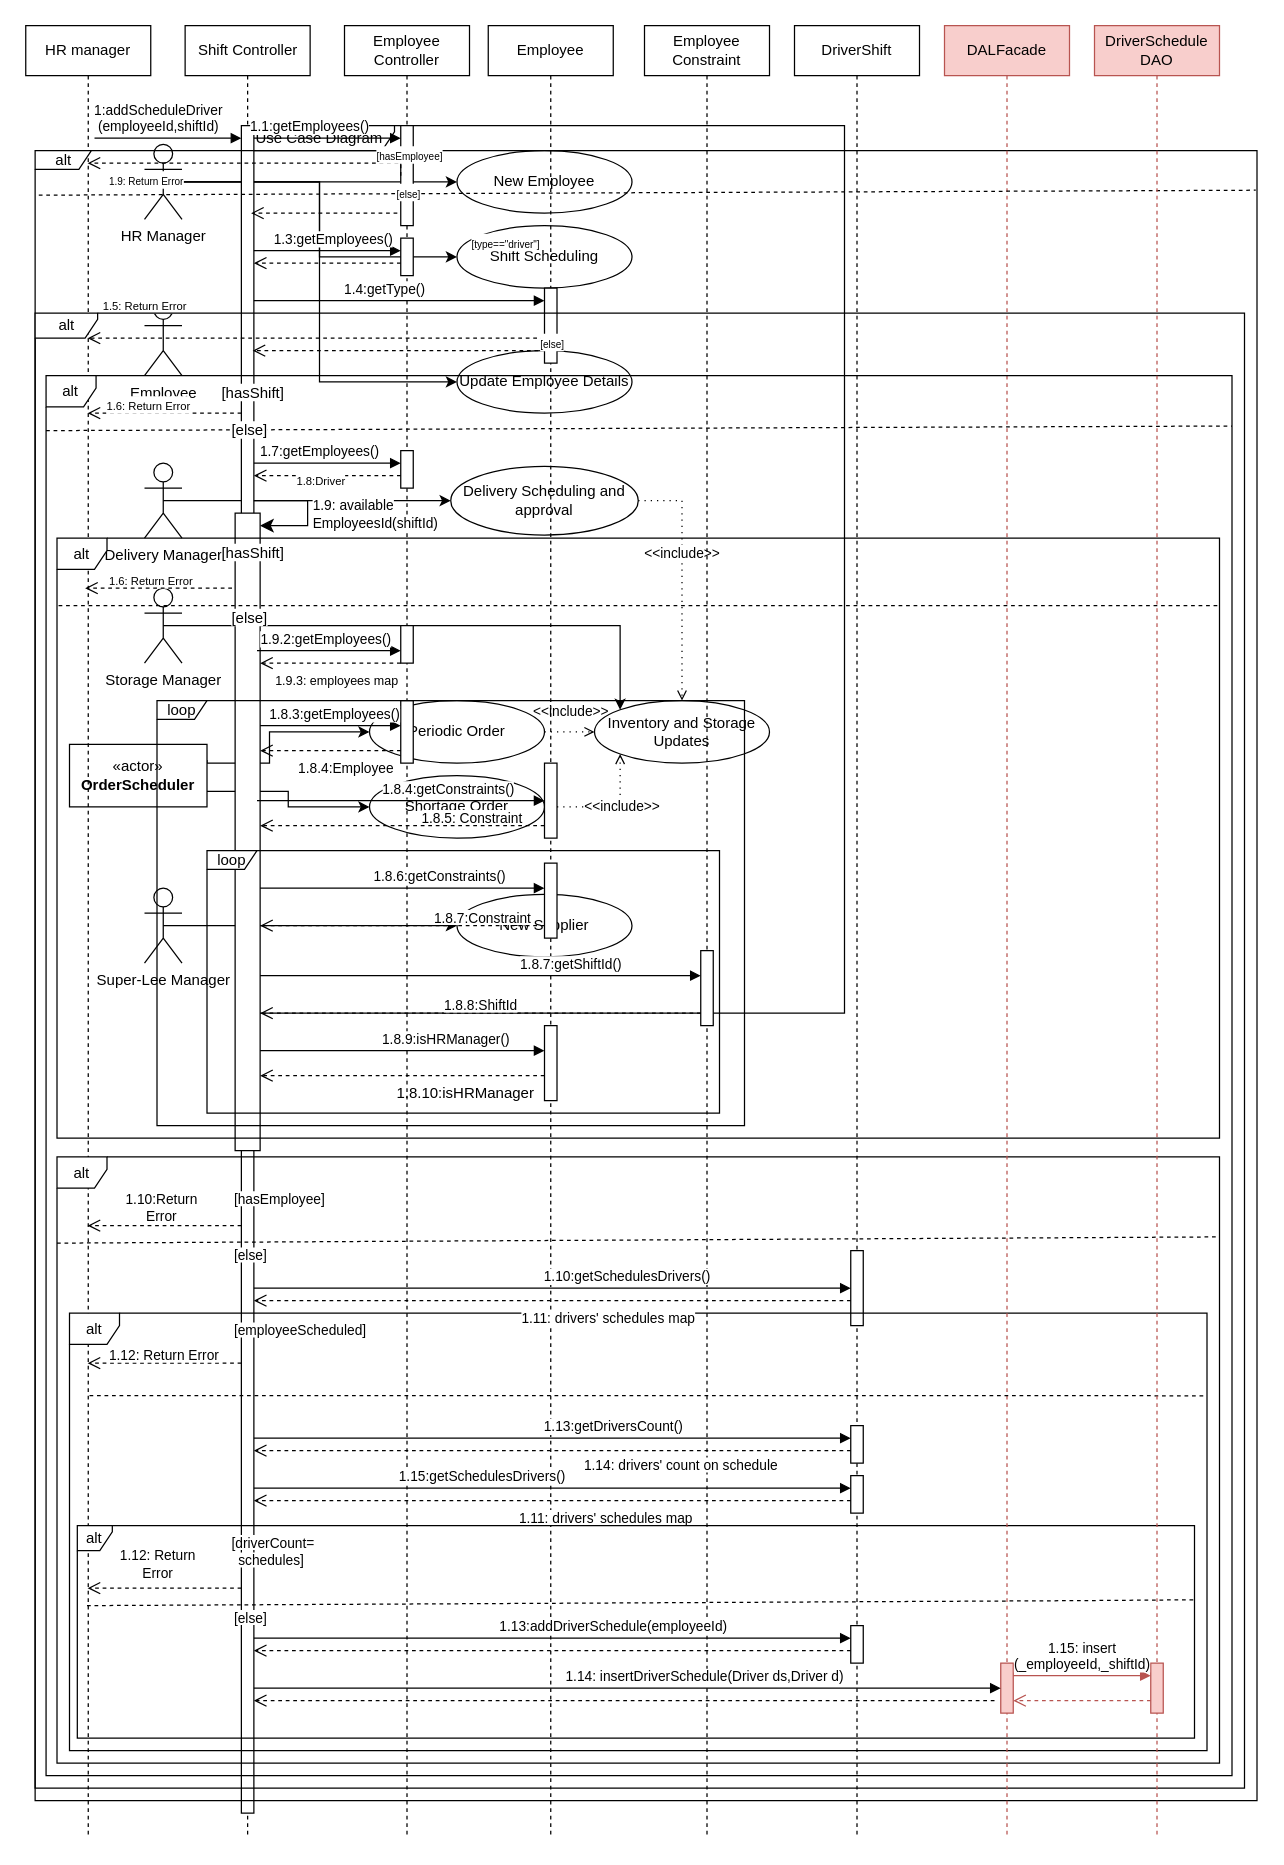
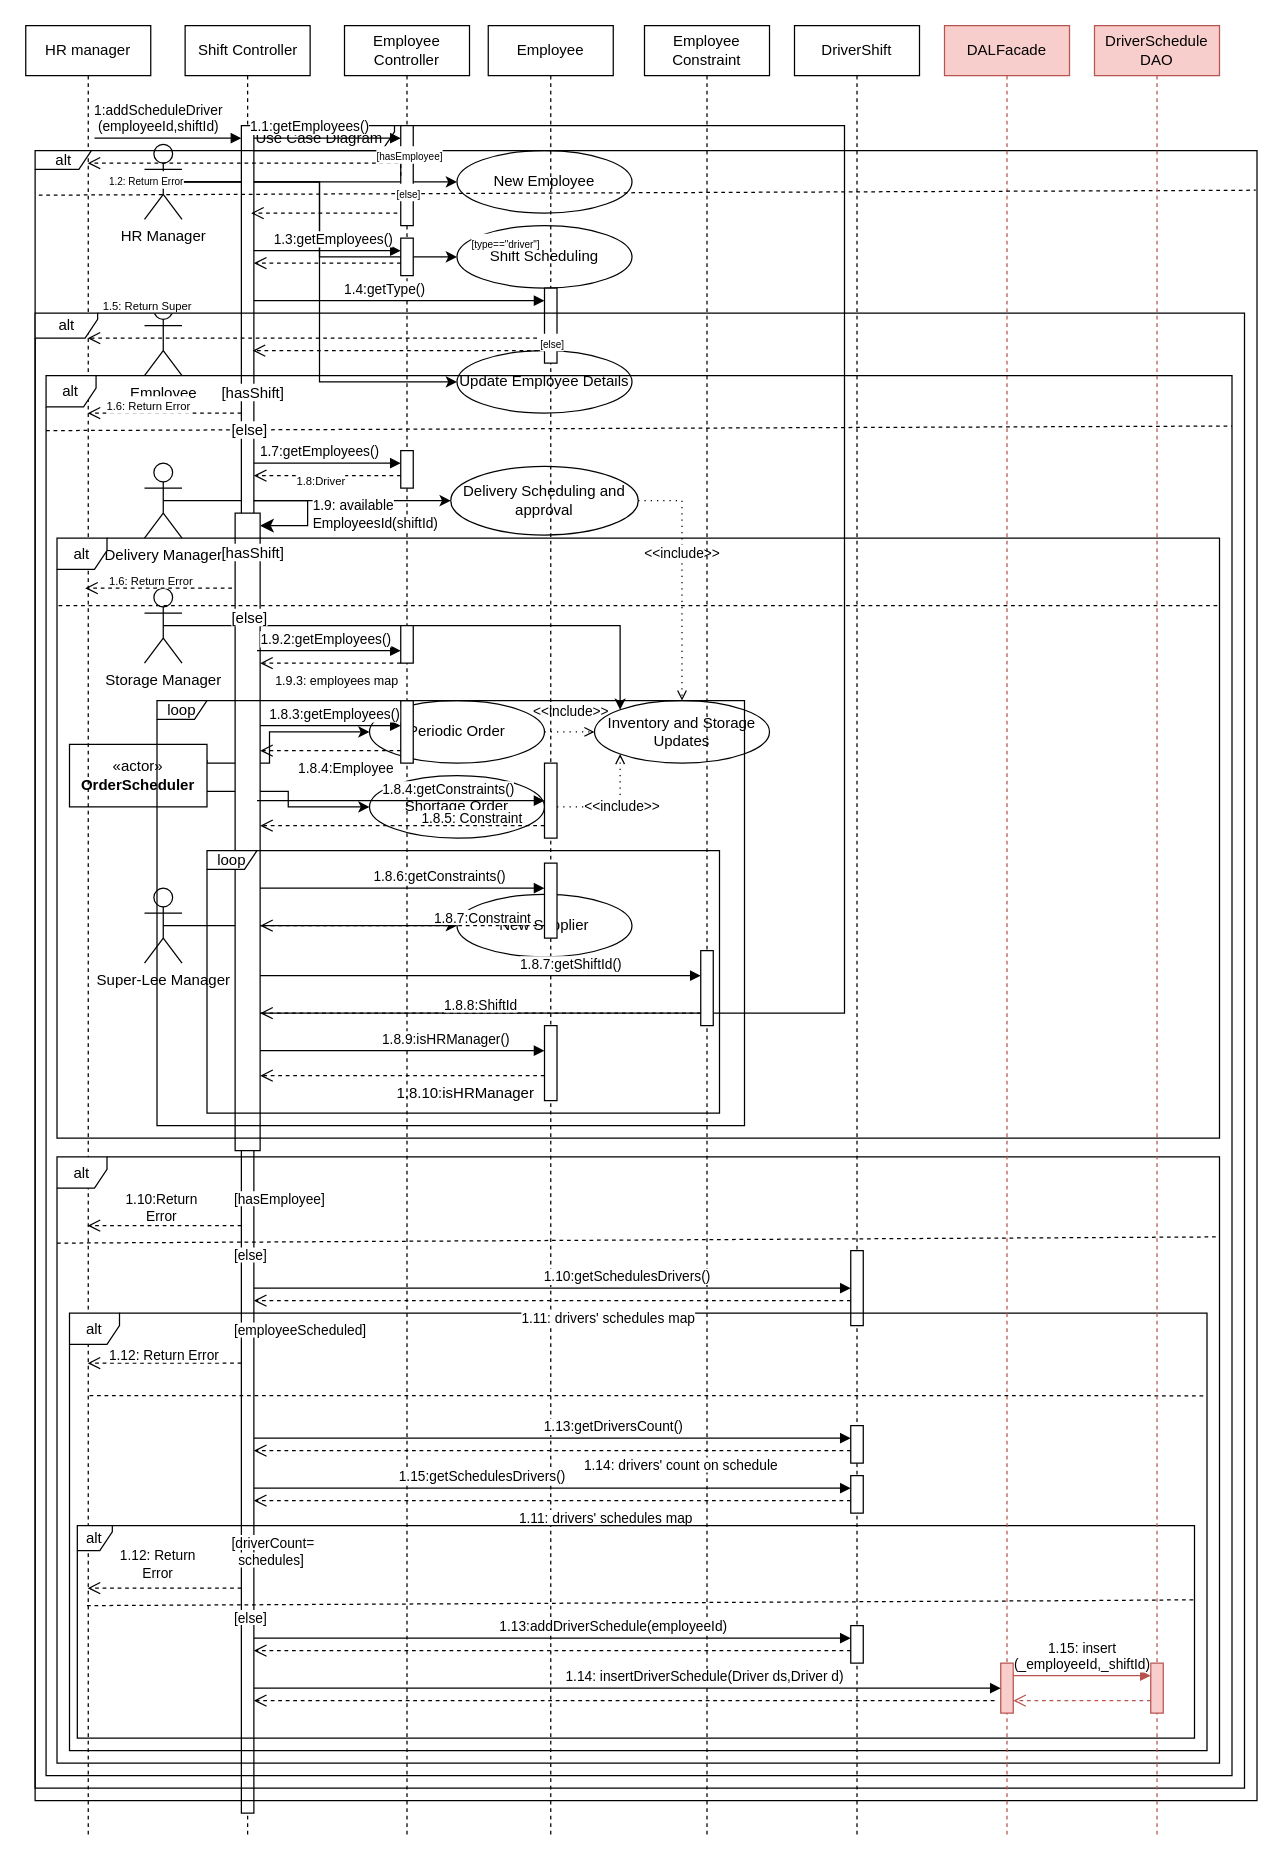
node "1.9: Return Error": label "1.9: Return Error" -> "1.2: Return Error"
node "1.5: Return Error": label "1.5: Return Error" -> "1.5: Return Super"
